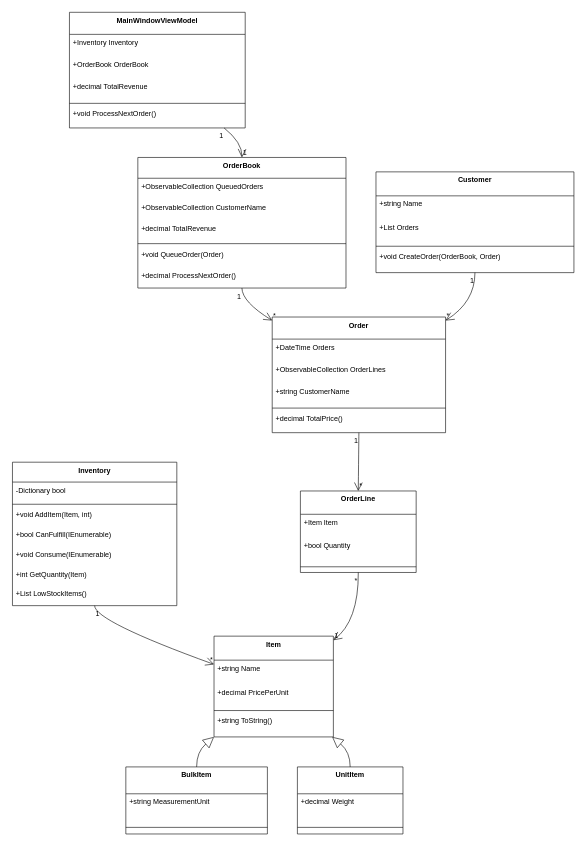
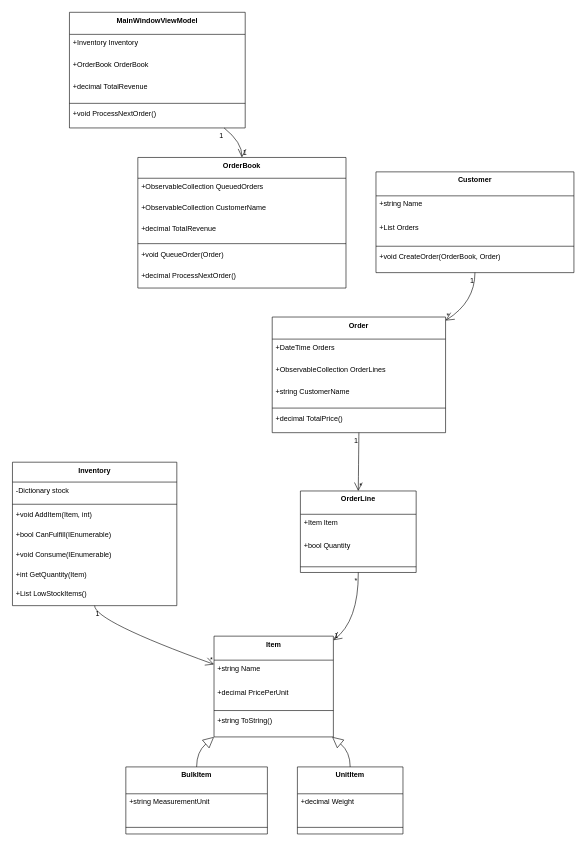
edge "OrderBook" -> "Order": removed, labels "1", "*"
node "-Dictionary bool": label "-Dictionary bool" -> "-Dictionary stock"
